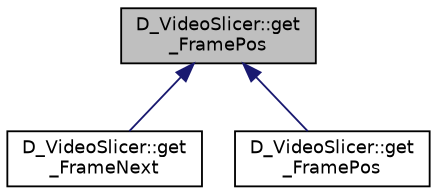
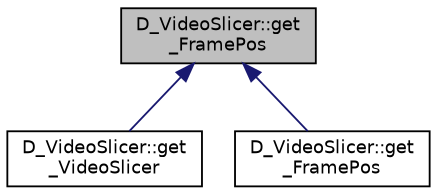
node "D_VideoSlicer::get _FrameNext": label "D_VideoSlicer::get _FrameNext" -> "D_VideoSlicer::get _VideoSlicer"
